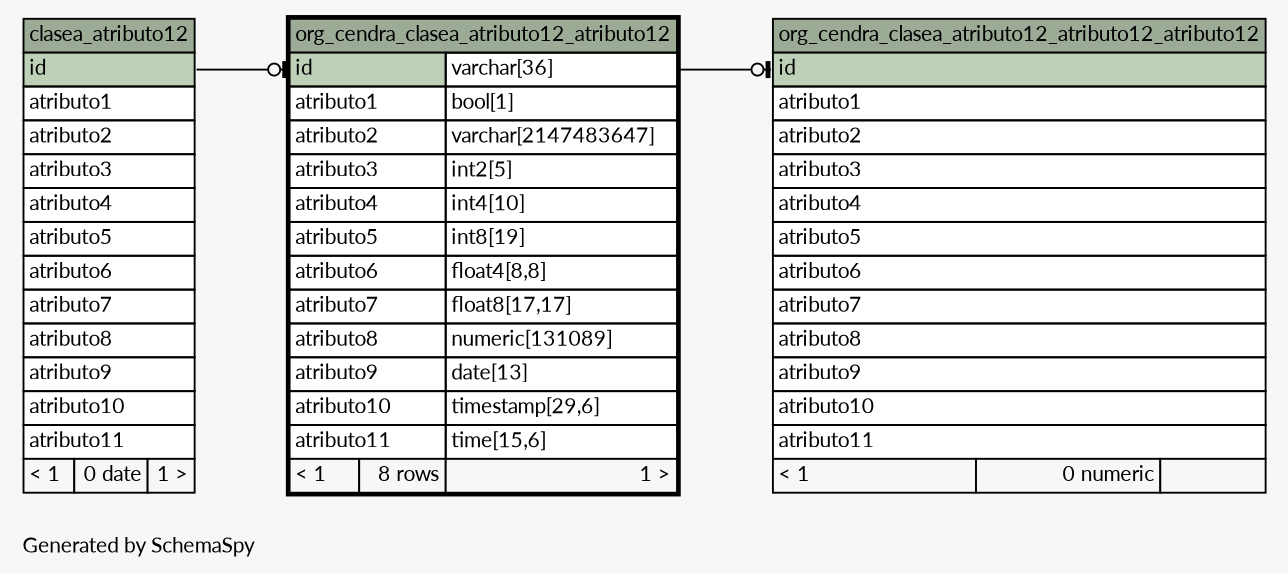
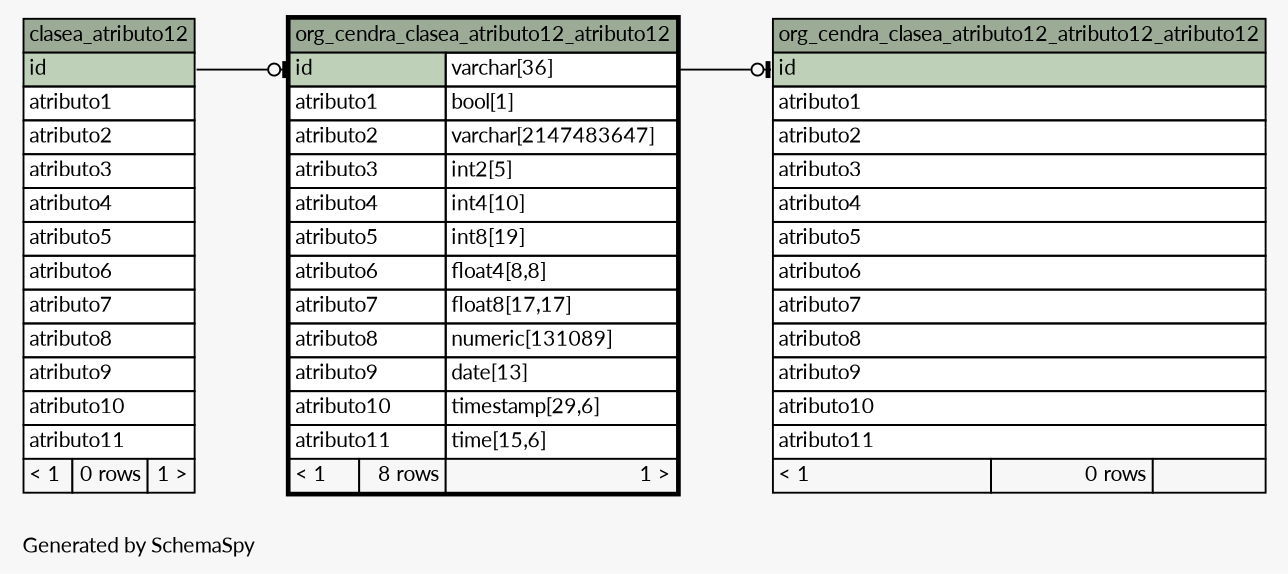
node "clasea_atributo12": text "0 date" -> "0 rows"
node "org_cendra_clasea_atributo12_atributo12_atributo12": text "0 numeric" -> "0 rows"
